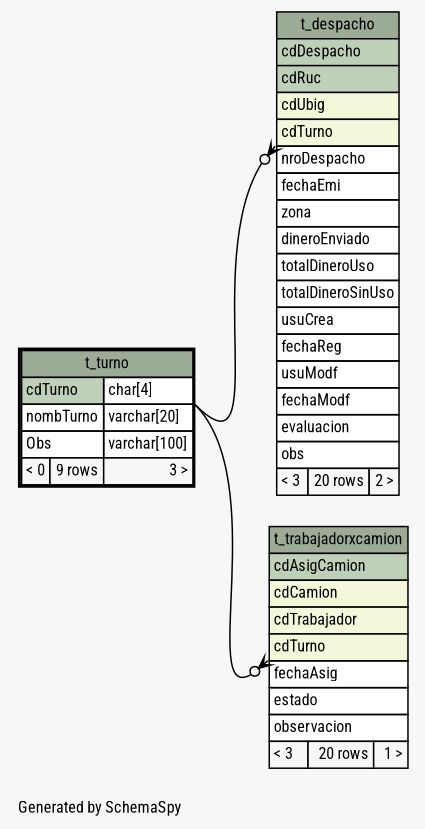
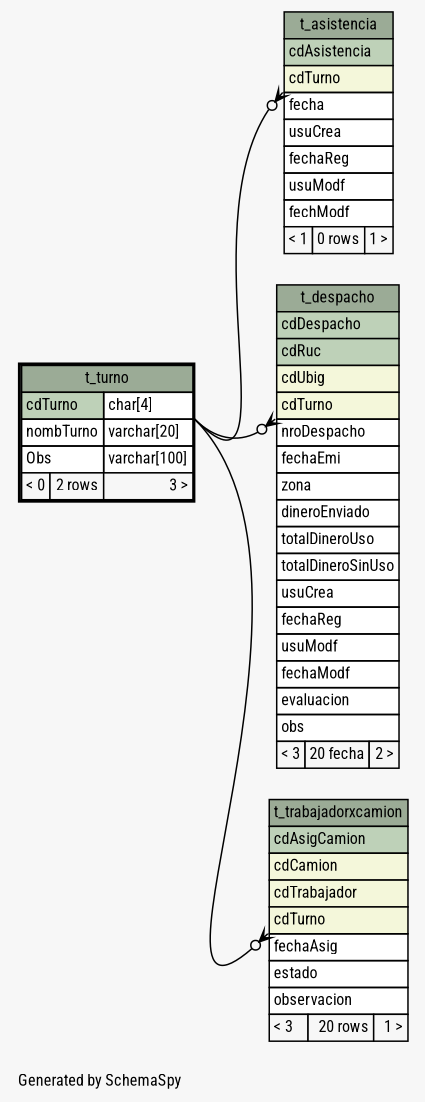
node "t_asistencia": added
node "t_turno": text "9 rows" -> "2 rows"
node "t_despacho": text "20 rows" -> "20 fecha"
